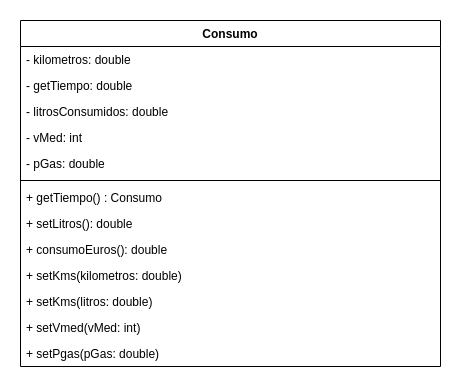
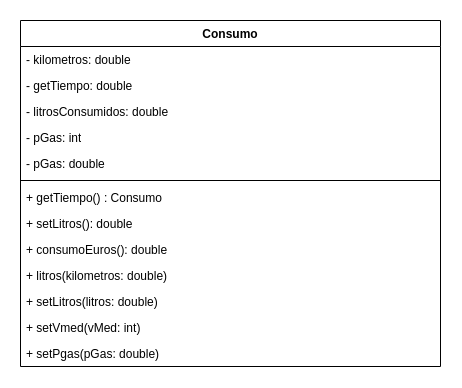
node "- vMed: int": label "- vMed: int" -> "- pGas: int"
node "+ setKms(kilometros: double)": label "+ setKms(kilometros: double)" -> "+ litros(kilometros: double)"
node "+ setKms(litros: double)": label "+ setKms(litros: double)" -> "+ setLitros(litros: double)"
